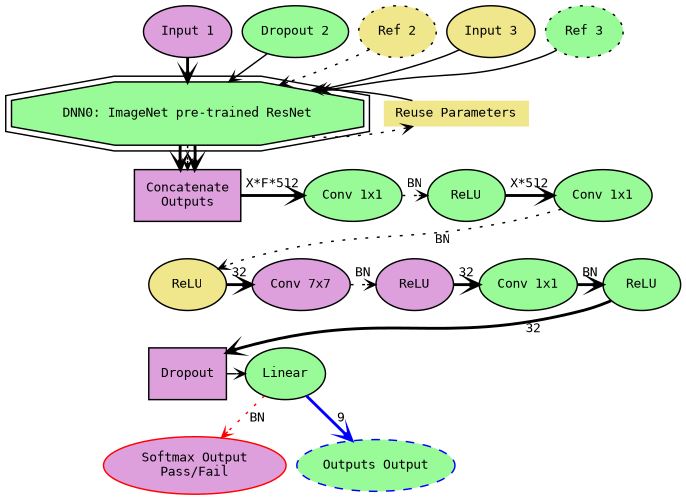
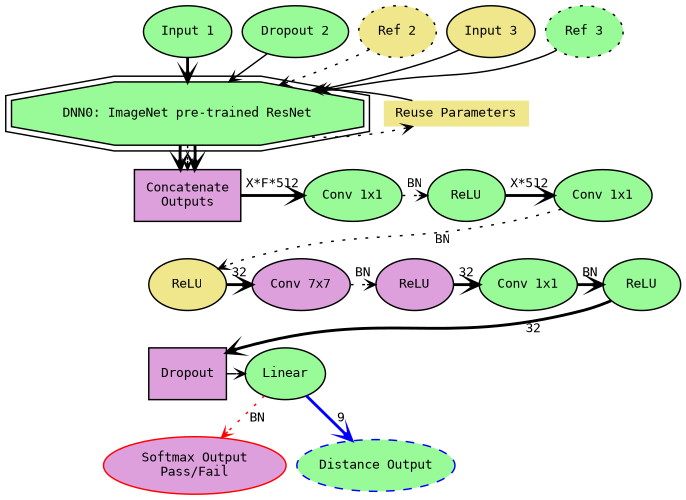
node "Input 1": fillcolor plum -> palegreen
node "Outputs Output": label "Outputs Output" -> "Distance Output"
